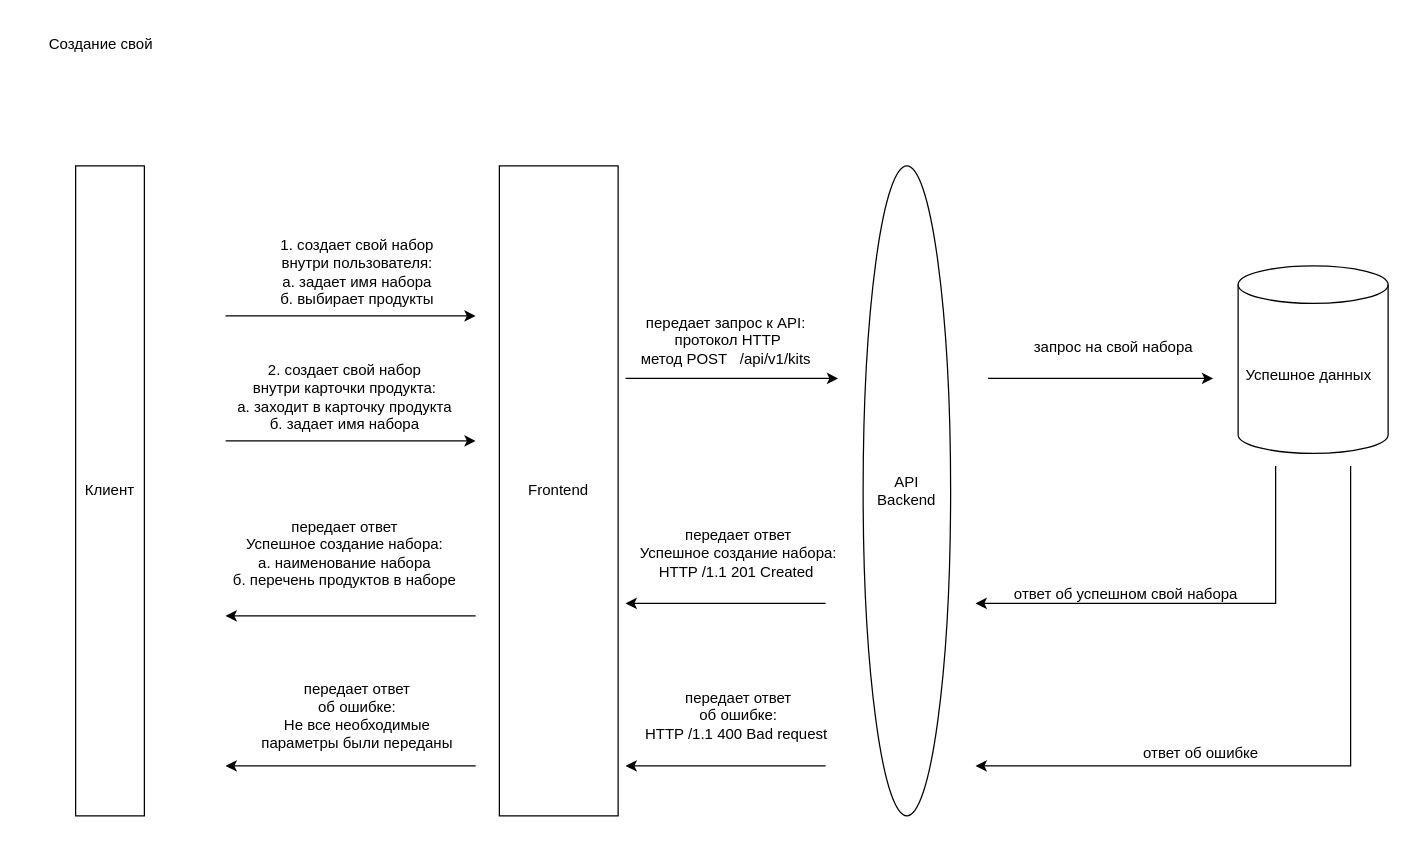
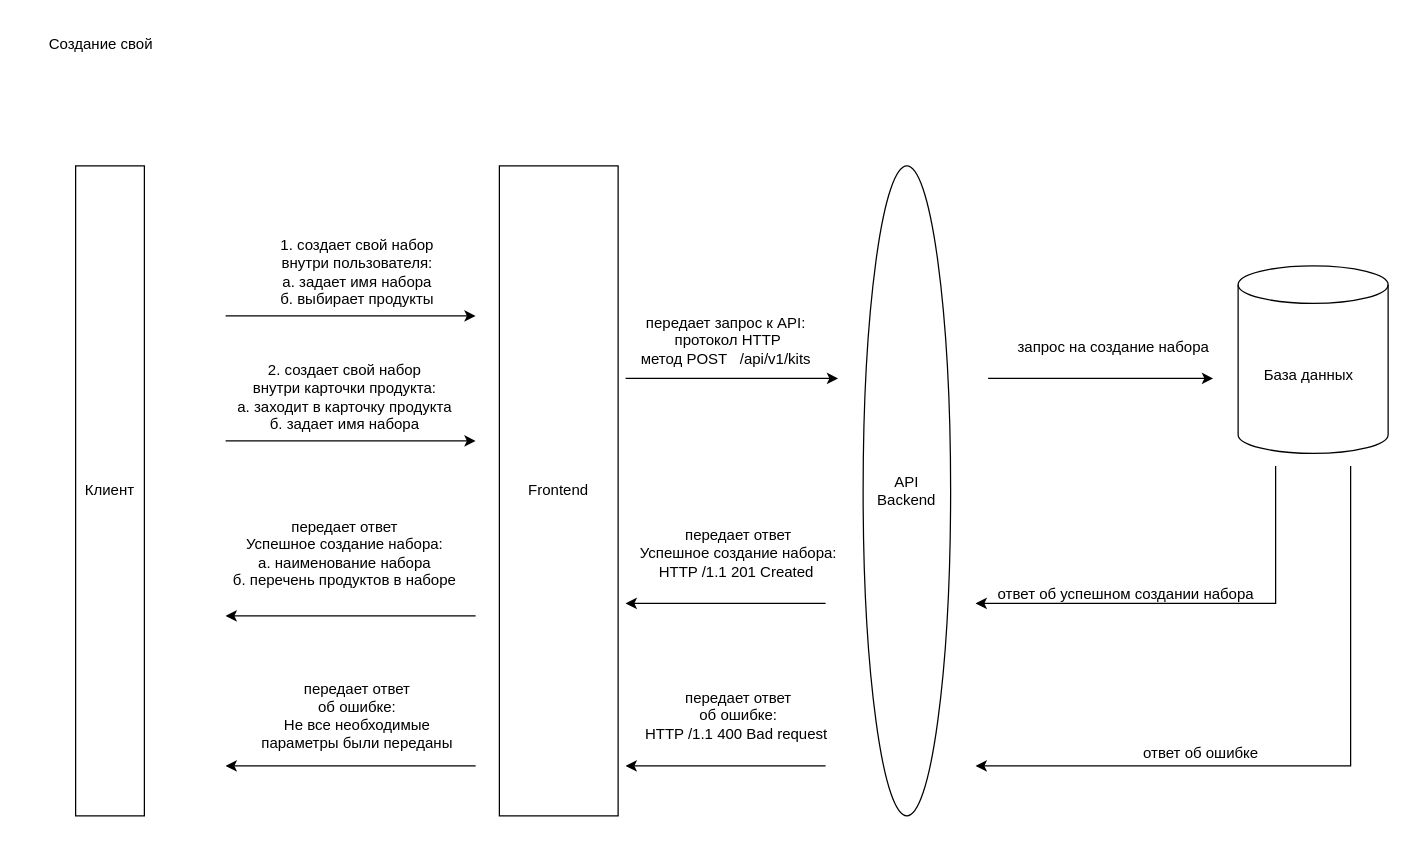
node "запрос на свой набора": label "запрос на свой набора" -> "запрос на создание набора"
node "Успешное данных": label "Успешное данных" -> "База данных"
node "ответ об успешном свой набора": label "ответ об успешном свой набора" -> "ответ об успешном создании набора"
